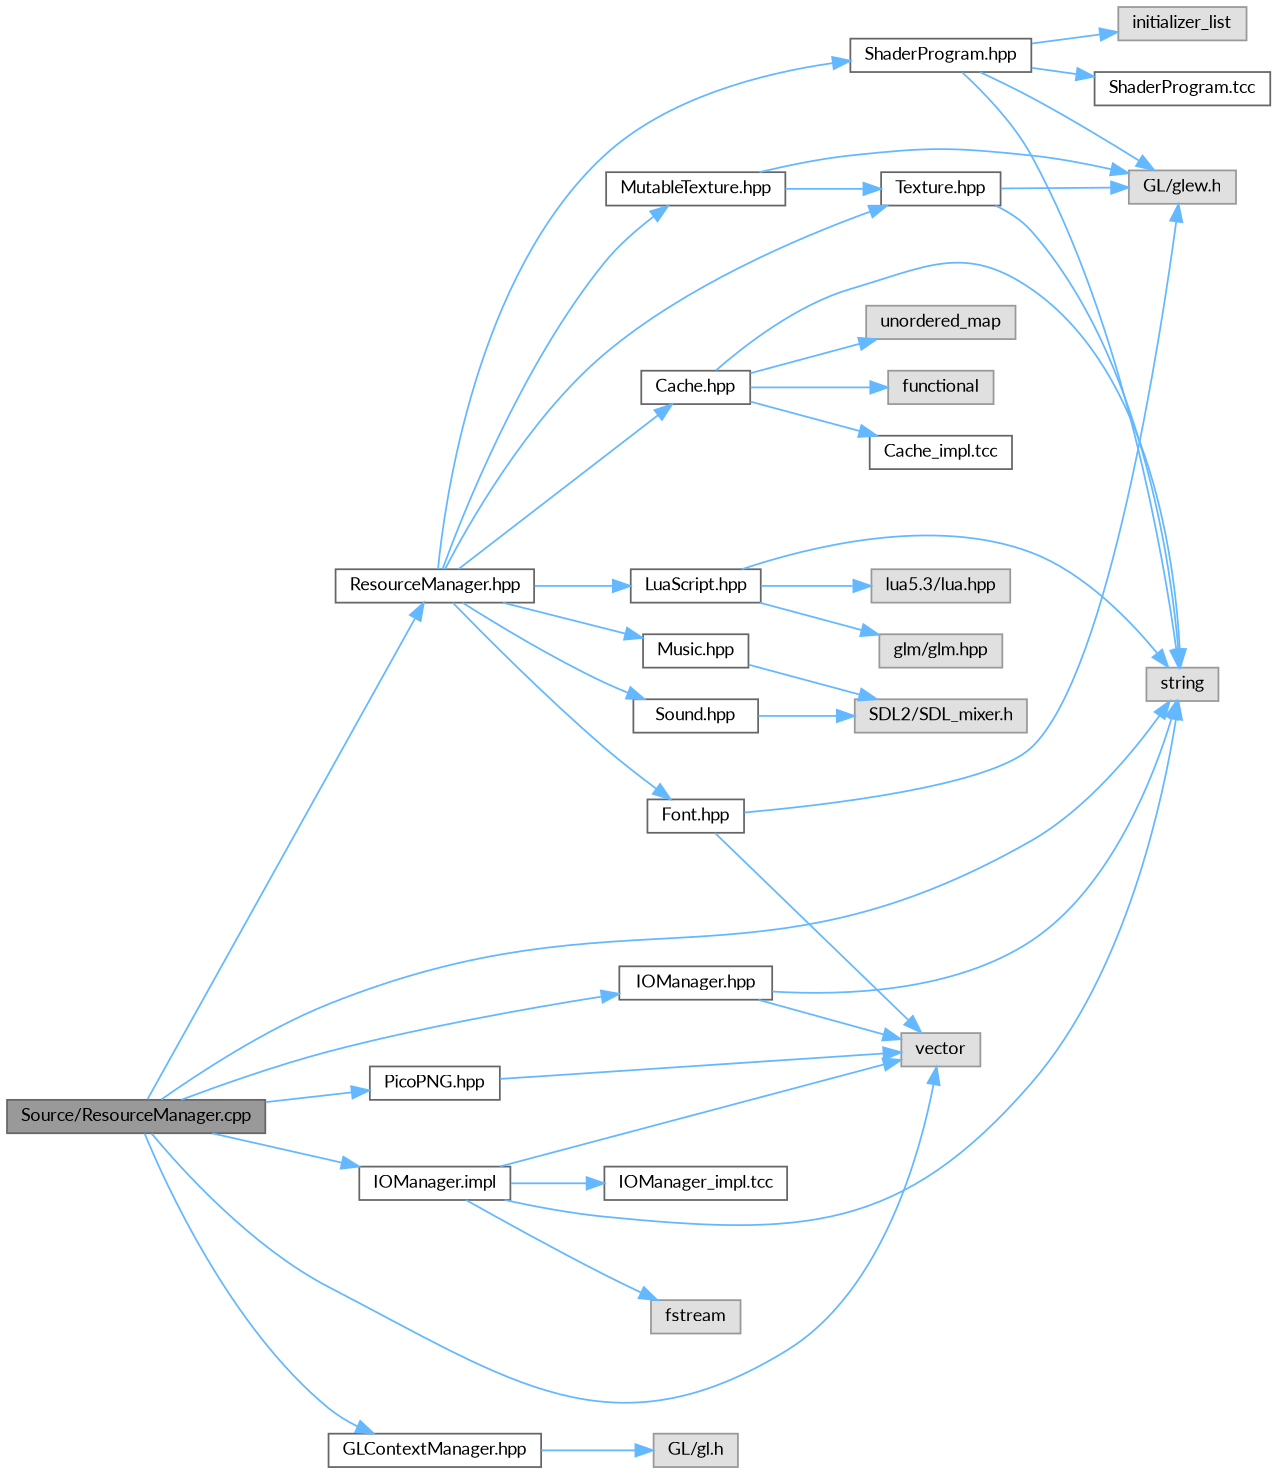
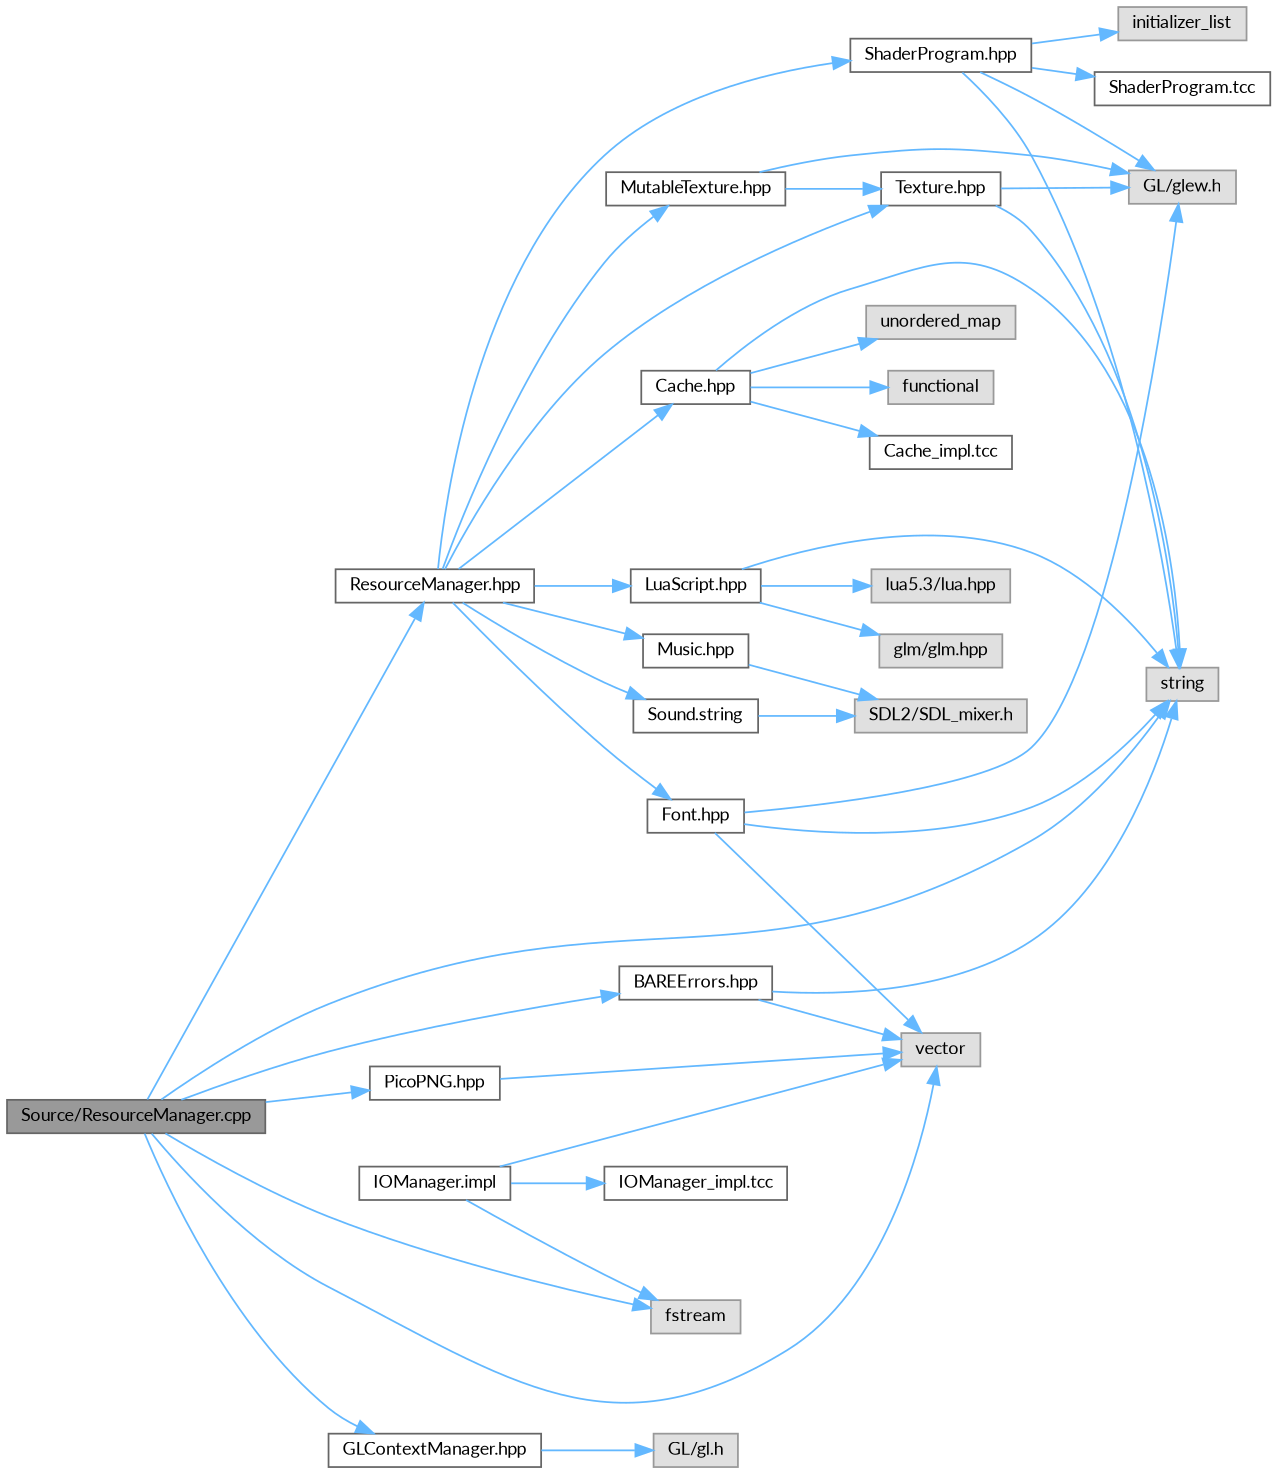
node "Sound.hpp": label "Sound.hpp" -> "Sound.string"
node "IOManager.hpp": label "IOManager.hpp" -> "BAREErrors.hpp"
edge "IOManager.impl" -> "string": now "Font.hpp" -> "string"
edge "Source/ResourceManager.cpp" -> "IOManager.impl": now "Source/ResourceManager.cpp" -> "fstream"
